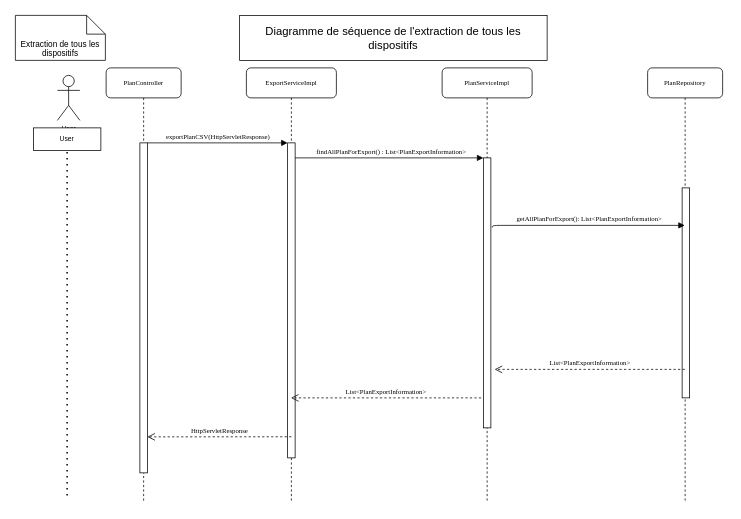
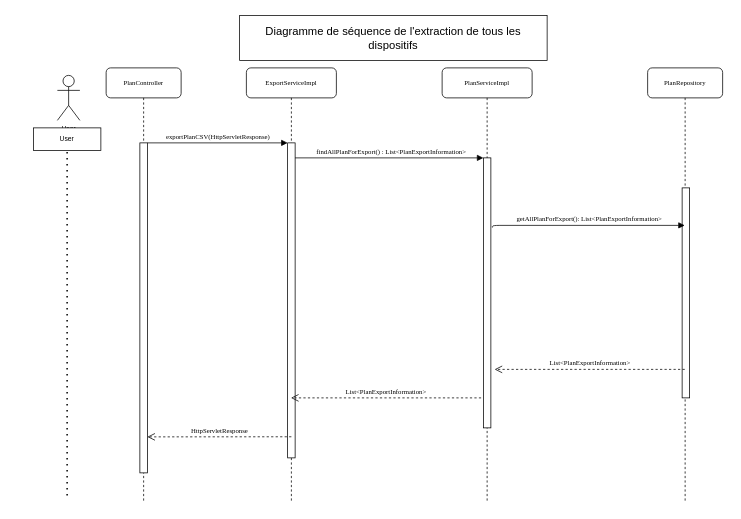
node "Extraction de tous les dispositifs": removed
